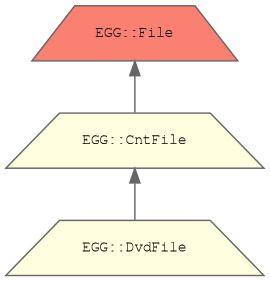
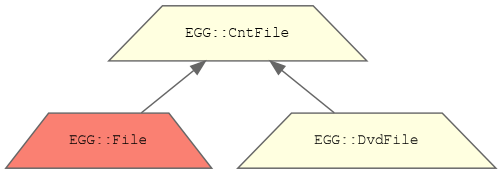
edge "EGG::CntFile" -> "EGG::File": reversed
